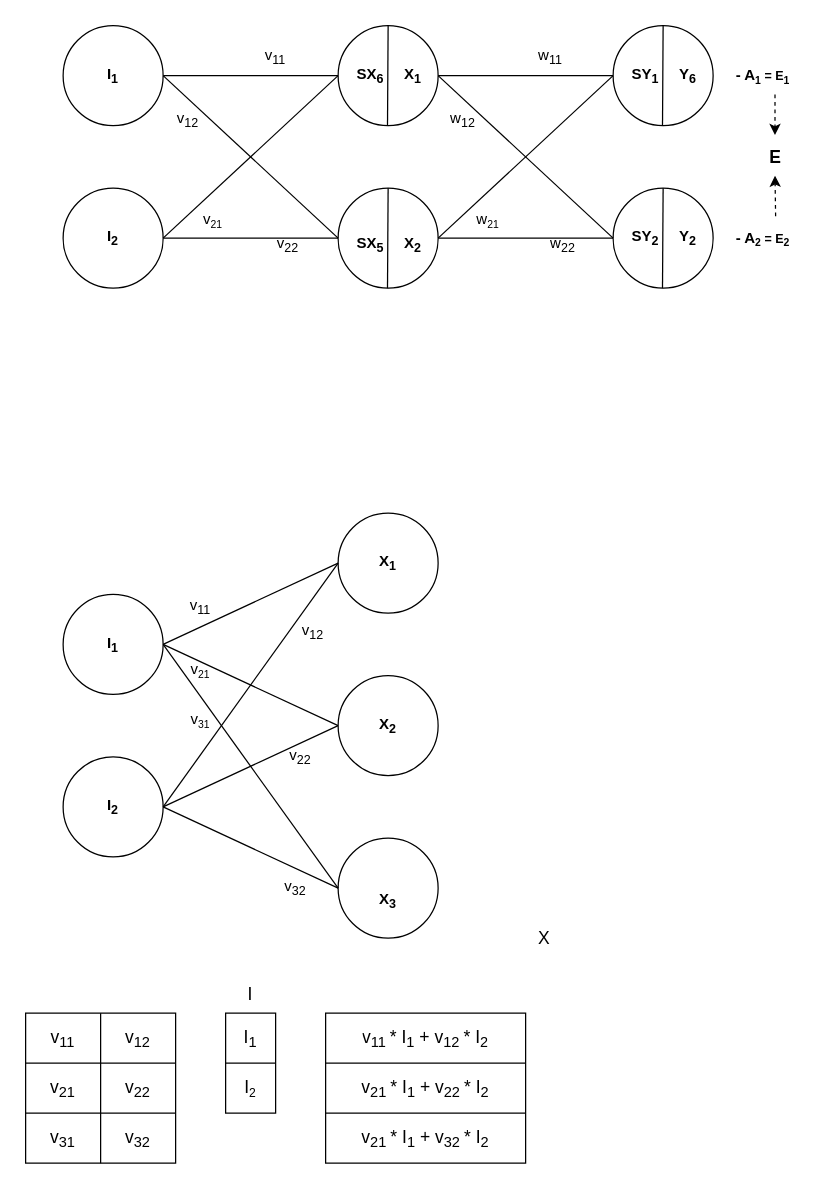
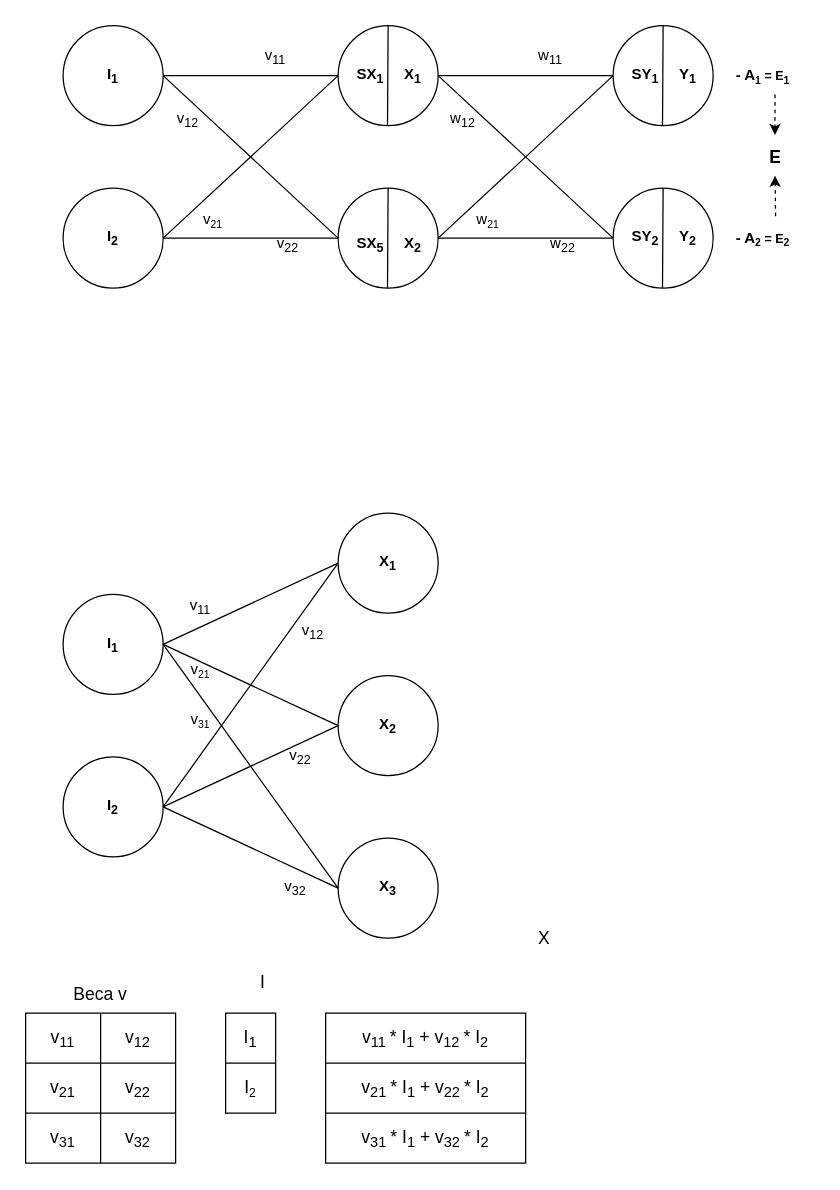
node "SX6": label "SX6" -> "SX1"
node "Y6": label "Y6" -> "Y1"
node "X3": moved (388, 901) -> (388, 888)
node "Веса v": added
node "I": moved (251, 994) -> (263, 982)
node "v21 * I1 + v32 * I2": label "v21 * I1 + v32 * I2" -> "v31 * I1 + v32 * I2"
